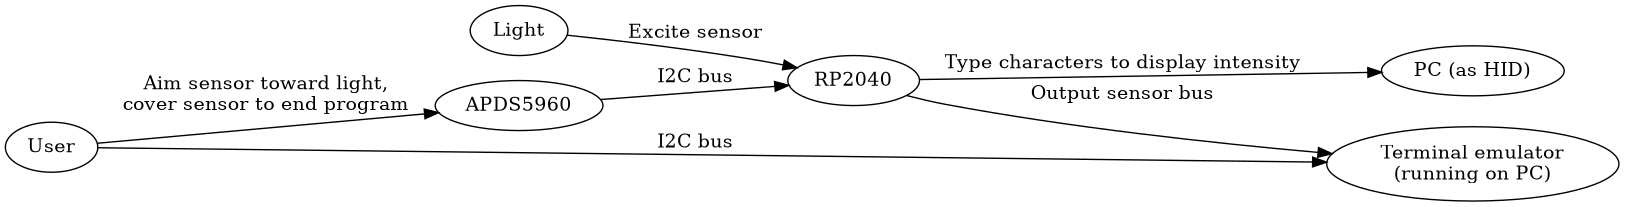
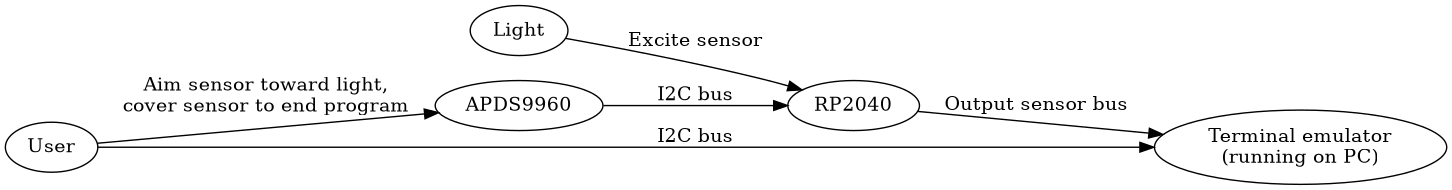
node "PC (as HID)": removed
node "APDS5960": label "APDS5960" -> "APDS9960"
